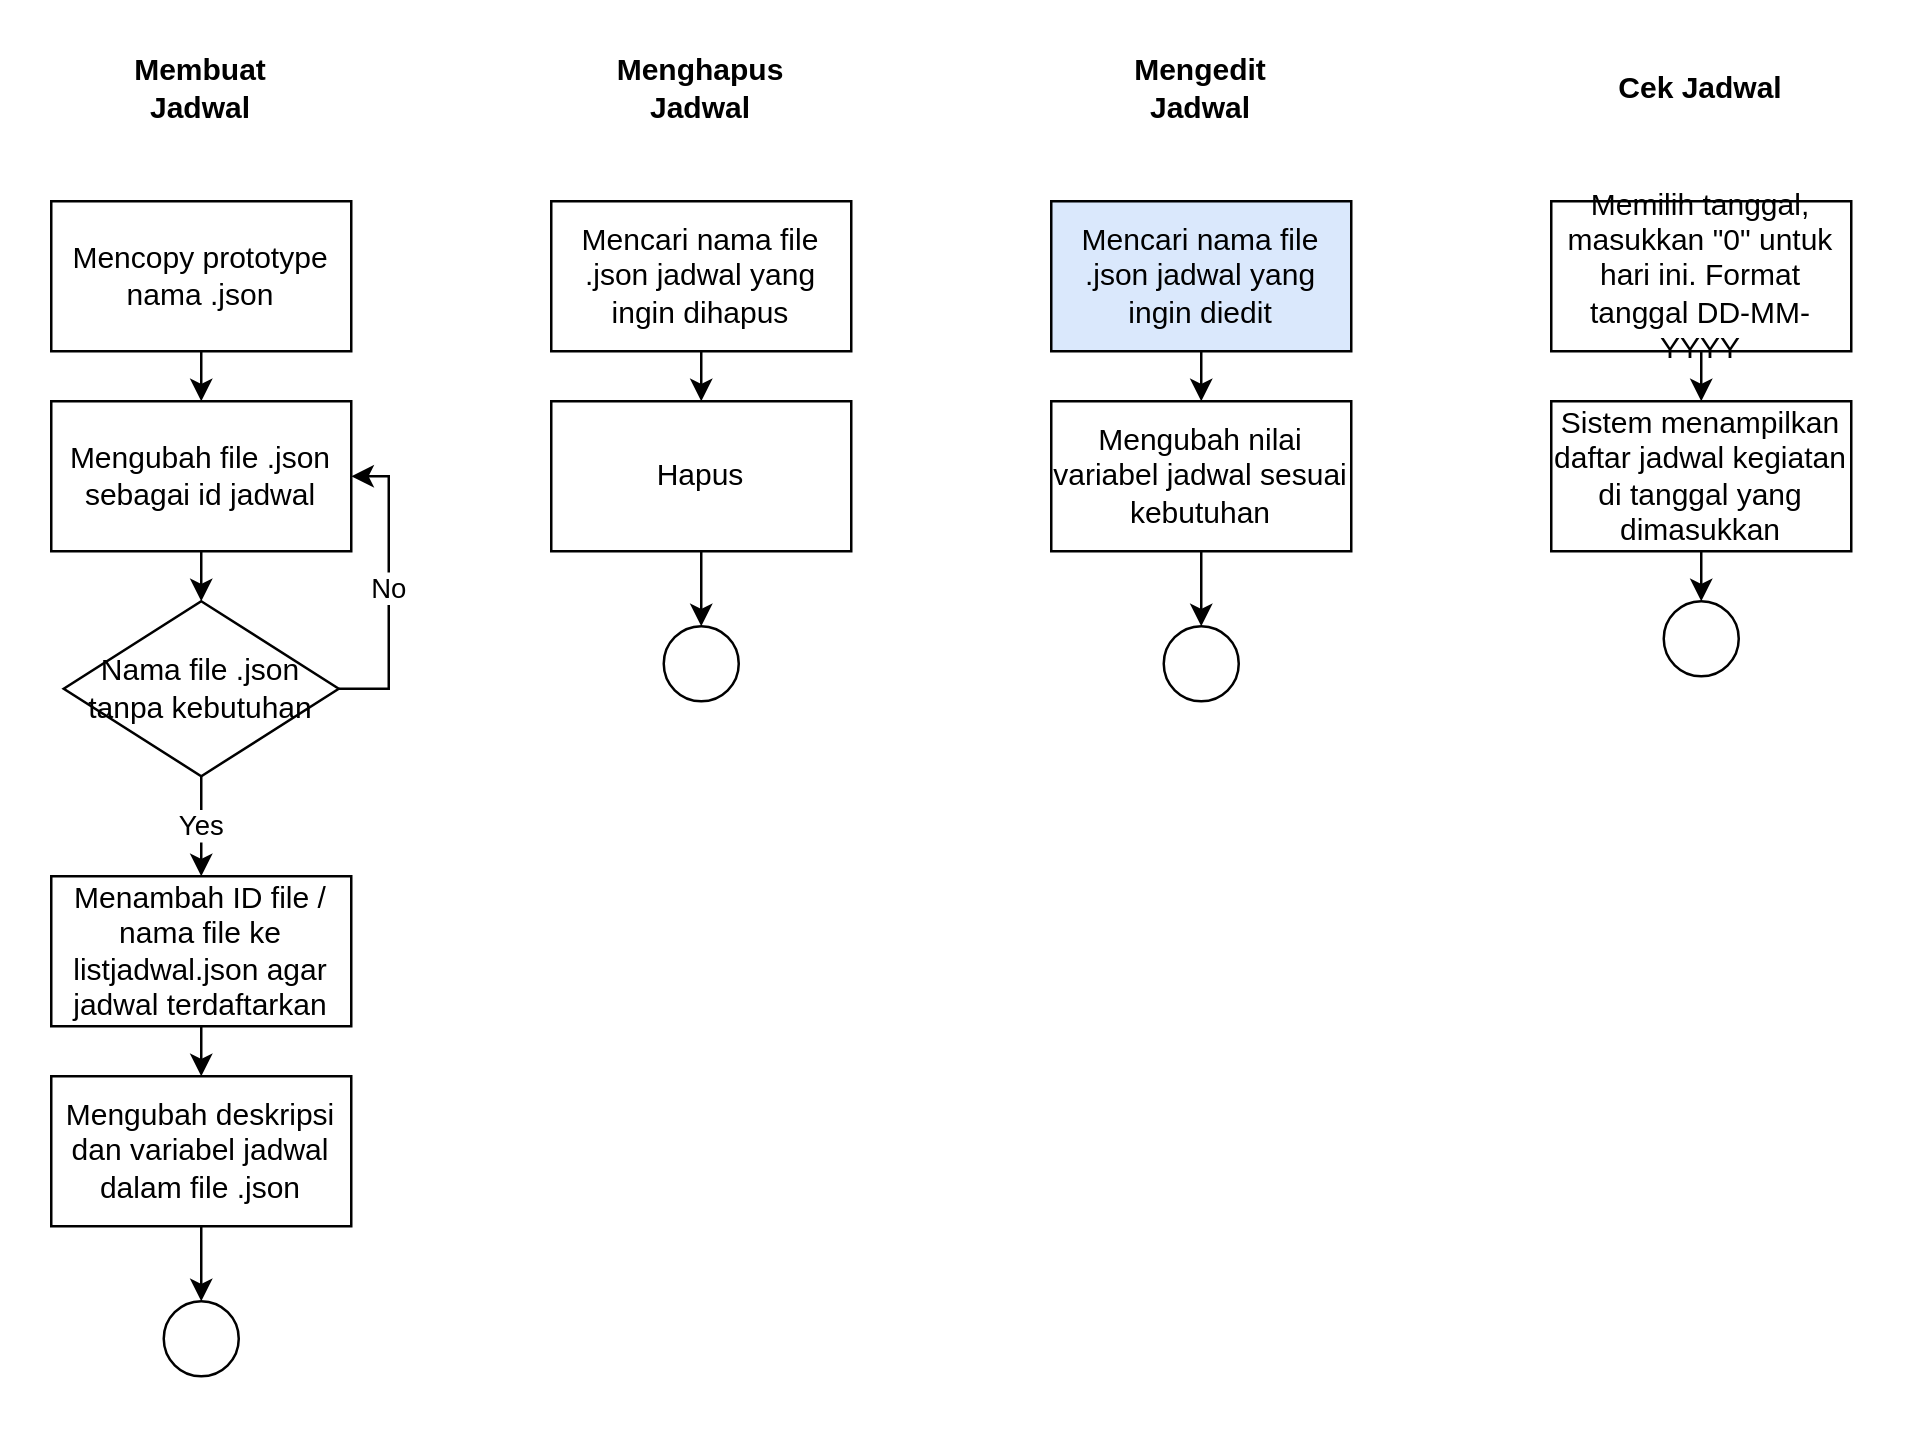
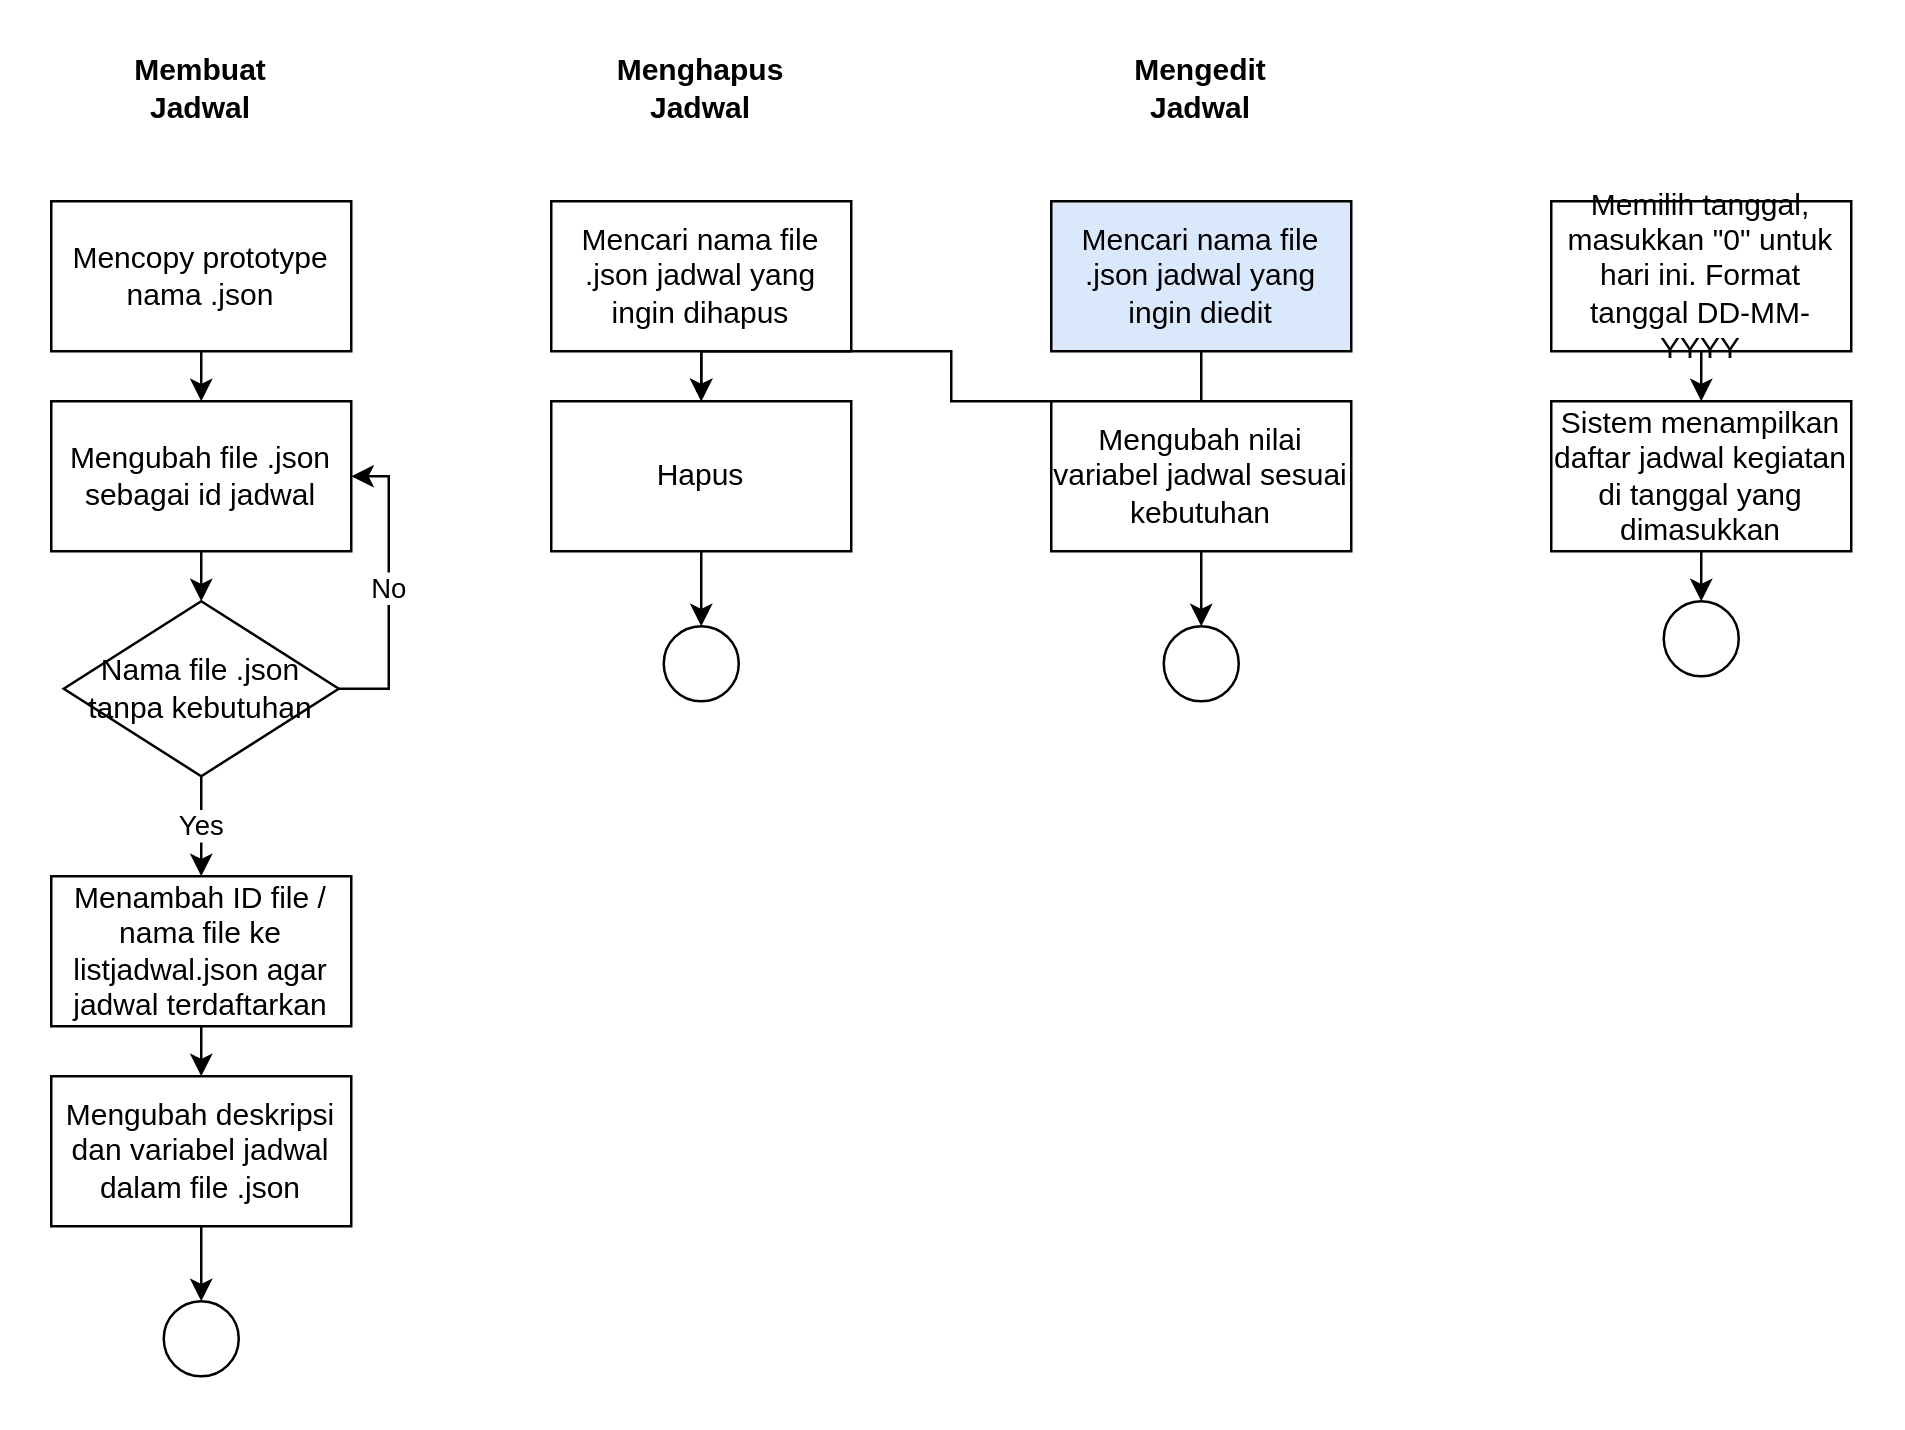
node "Cek Jadwal": removed
edge "Mencari nama file .json jadwal yang ingin diedit" -> "Mengubah nilai variabel jadwal sesuai kebutuhan": now "Mencari nama file .json jadwal yang ingin diedit" -> "Hapus"
